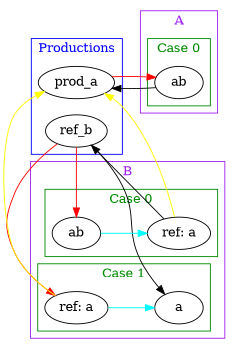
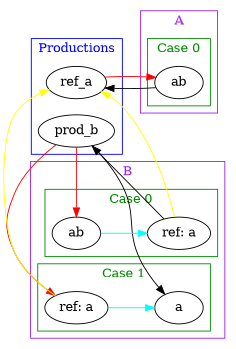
node "prod_a": label "prod_a" -> "ref_a"
node "ref_b": label "ref_b" -> "prod_b"
